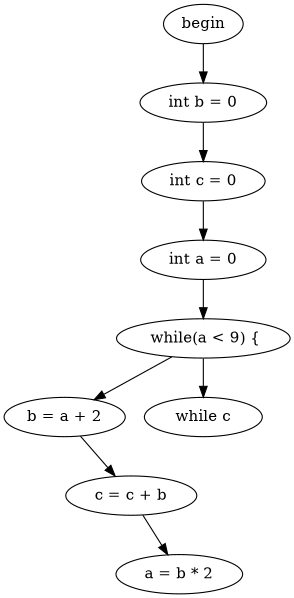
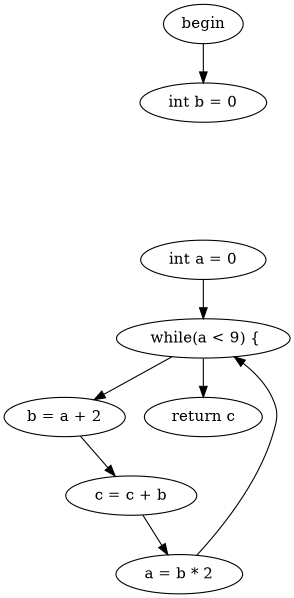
node "int c = 0": removed
node "while c": label "while c" -> "return c"
edge "a = b * 2" -> "while(a < 9) {": added
